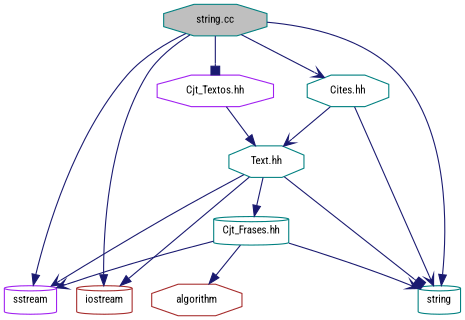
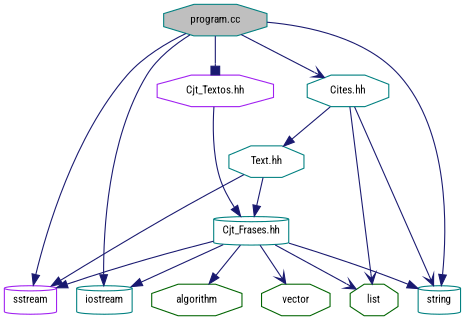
node "string.cc": label "string.cc" -> "program.cc"
edge "Cjt_Textos.hh" -> "Text.hh": now "Cjt_Textos.hh" -> "Cjt_Frases.hh"
edge "Cites.hh" -> "Text.hh": arrowhead vee -> normal
edge "Text.hh" -> "sstream": arrowhead vee -> normal
edge "Text.hh" -> "iostream": now "Cjt_Frases.hh" -> "iostream"
edge "Text.hh" -> "string": removed
edge "Cjt_Frases.hh" -> "sstream": arrowhead vee -> normal
edge "Cjt_Frases.hh" -> "string": arrowhead vee -> normal
node "iostream": color brown -> teal
node "algorithm": color brown -> darkgreen
node "vector": added
node "list": added
